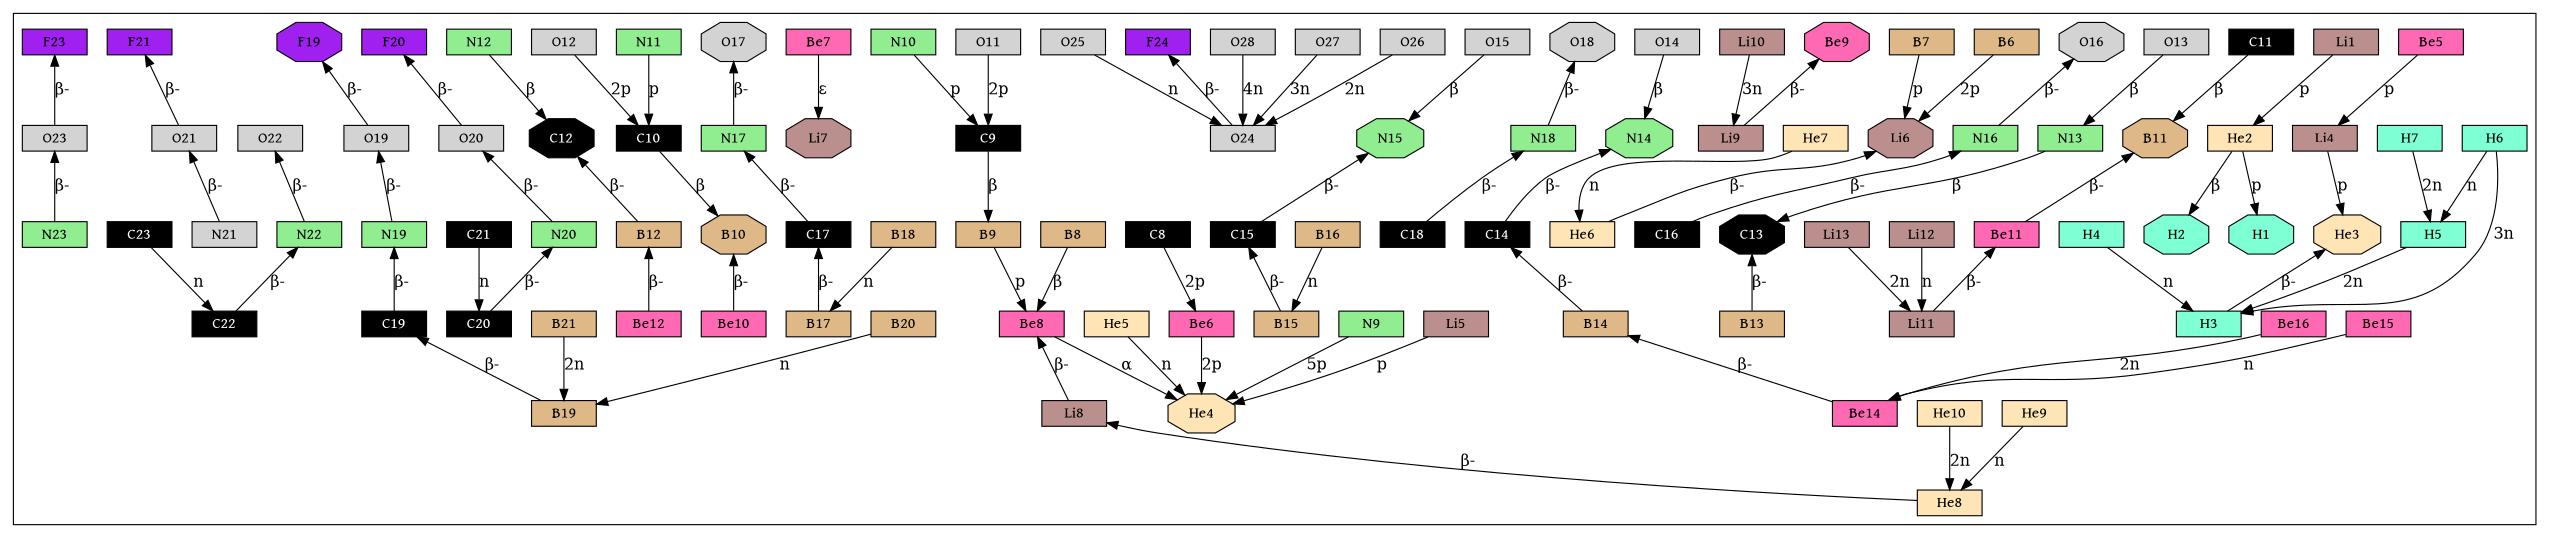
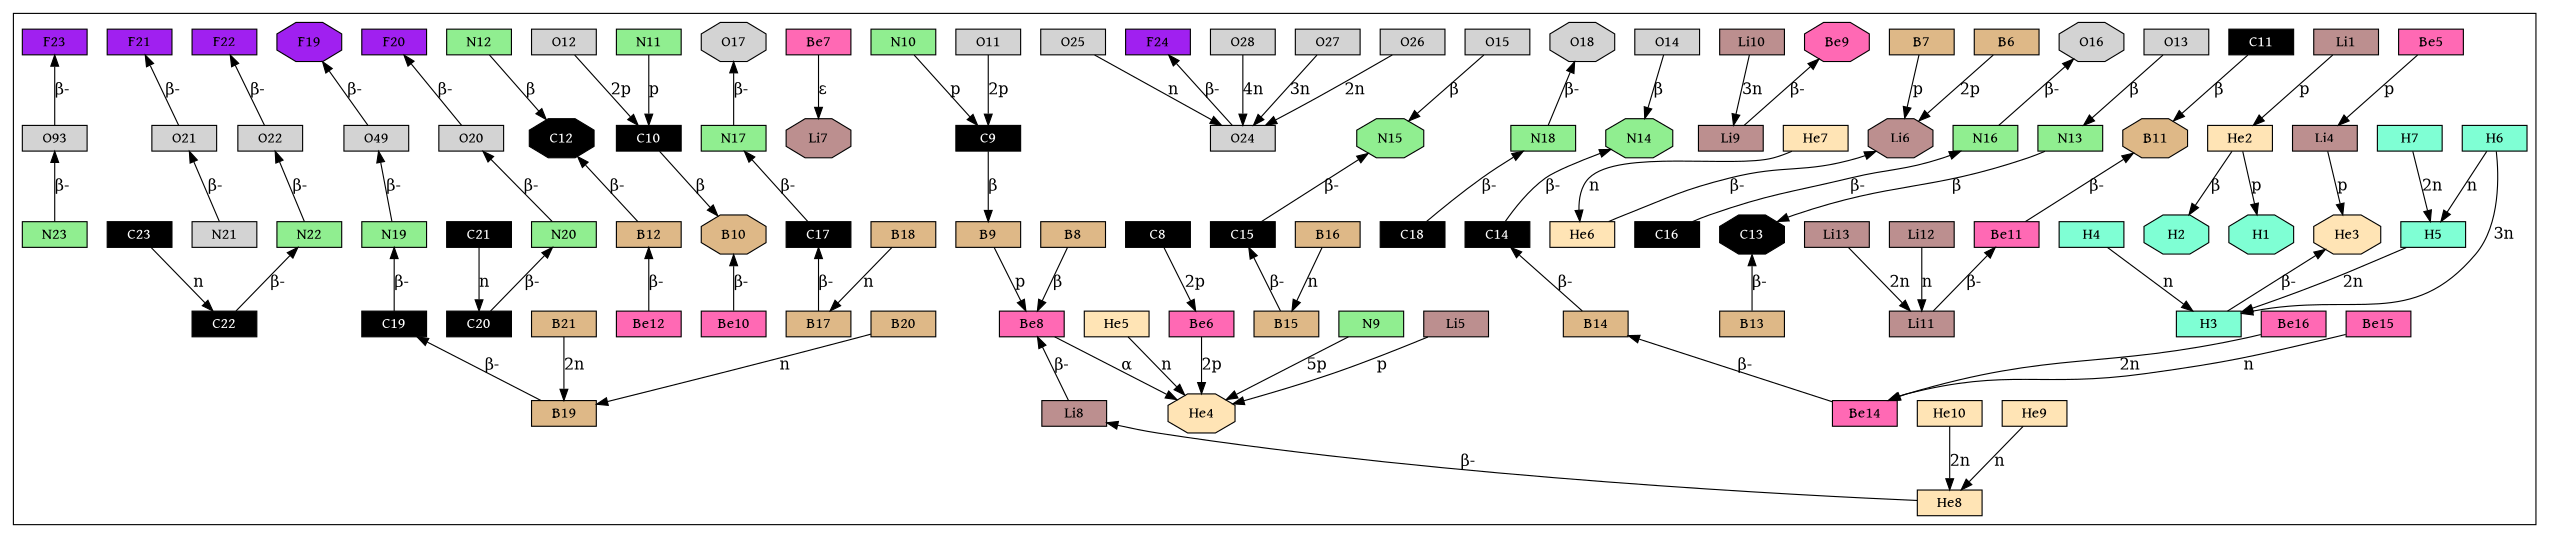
node "F22": added
node "O23": label "O23" -> "O93"
node "O19": label "O19" -> "O49"
